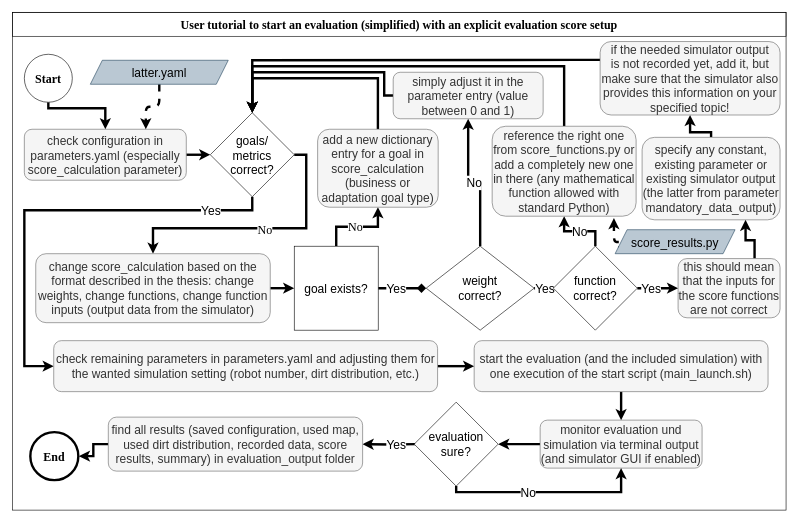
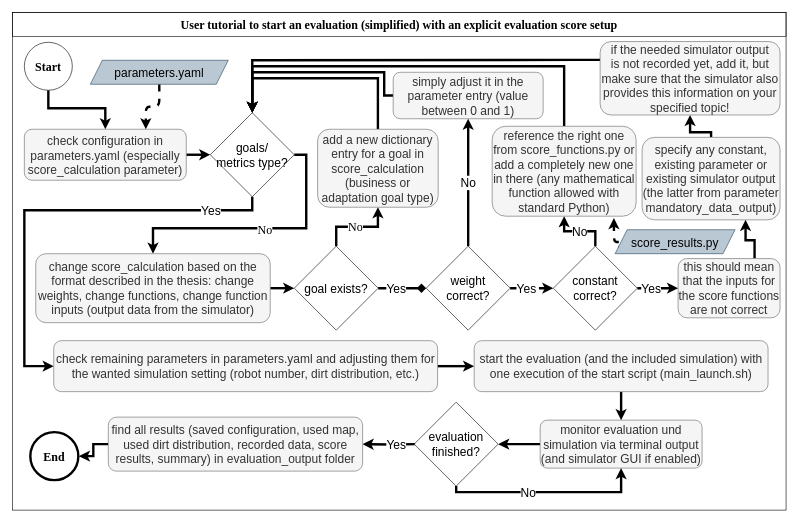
node "latter.yaml": label "latter.yaml" -> "parameters.yaml"
node "Start": moved (48, 78) -> (48, 66)
node "goals/ metrics correct?": label "goals/ metrics correct?" -> "goals/ metrics type?"
node "goal exists?": shape rectangle -> diamond
node "weight correct?": size 108x84 -> 84x84
node "function correct?": label "function correct?" -> "constant correct?"
node "evaluation sure?": label "evaluation sure?" -> "evaluation finished?"
